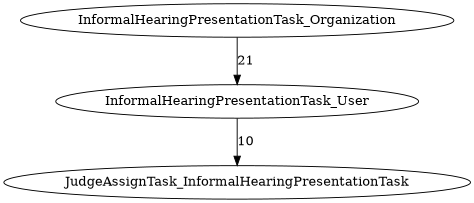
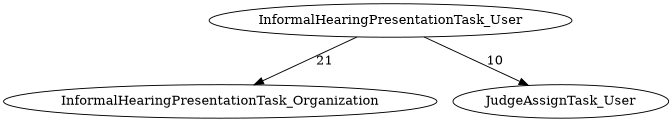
edge "InformalHearingPresentationTask_Organization" -> "InformalHearingPresentationTask_User": reversed
node "JudgeAssignTask_InformalHearingPresentationTask": label "JudgeAssignTask_InformalHearingPresentationTask" -> "JudgeAssignTask_User"
